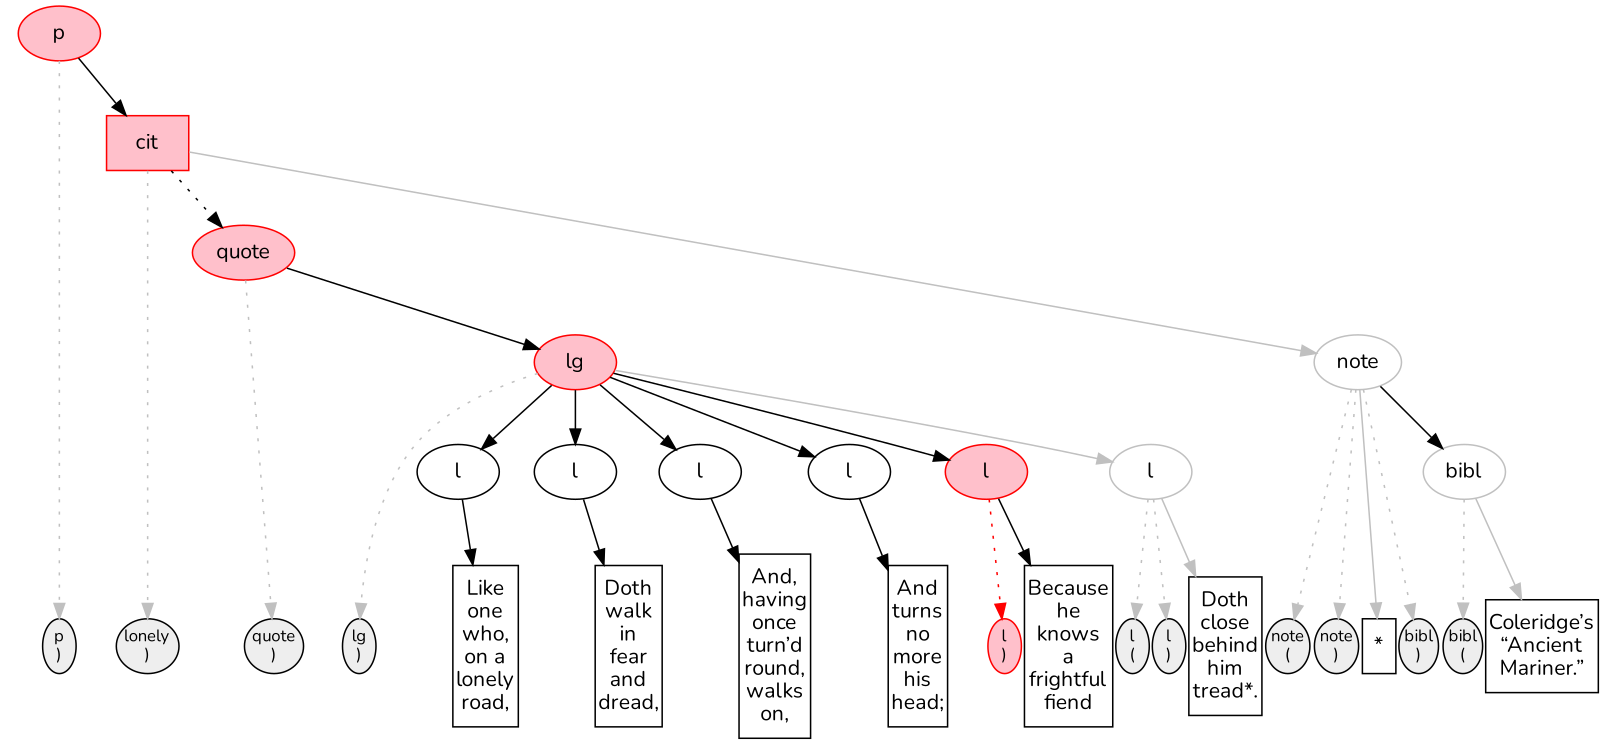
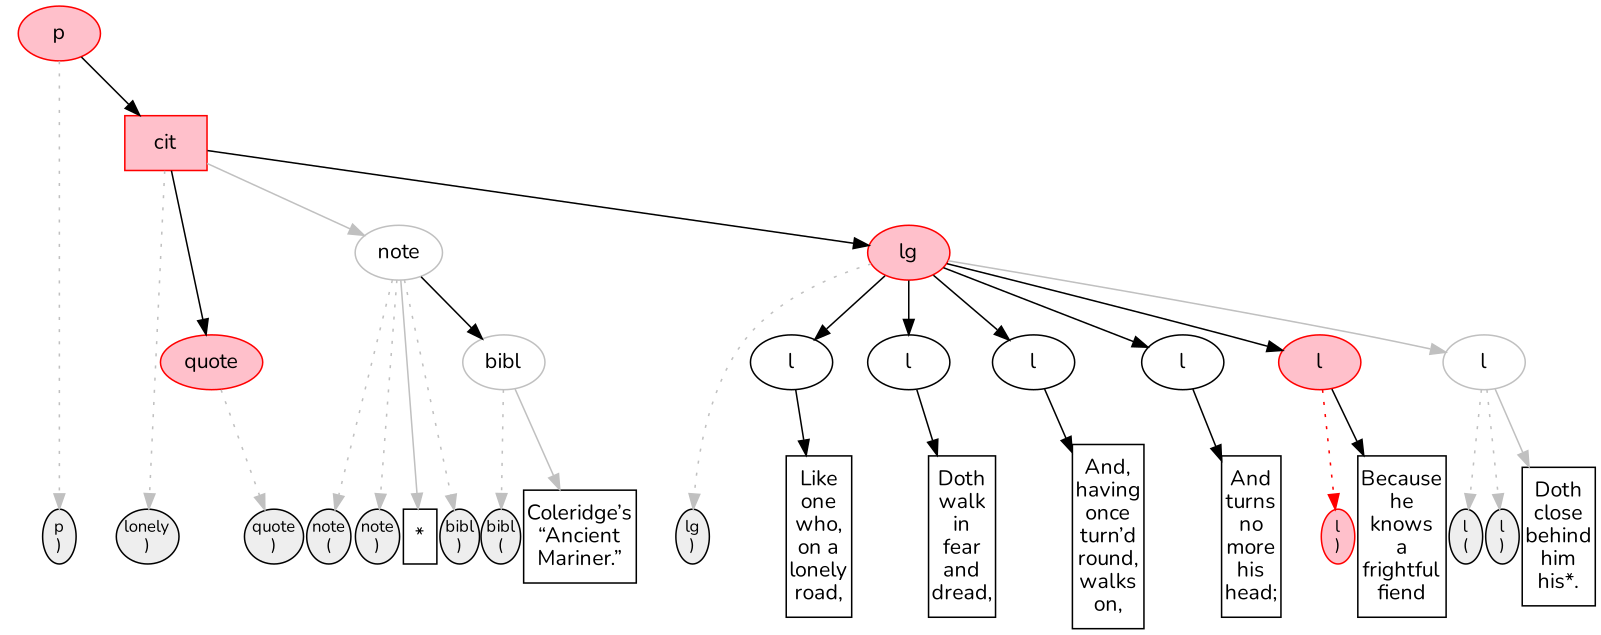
edge "cit" -> "quote": style dotted -> solid
edge "quote" -> "lg": now "cit" -> "lg"
node "Doth close behind him tread*.": label "Doth close behind him tread*." -> "Doth close behind him his*."
